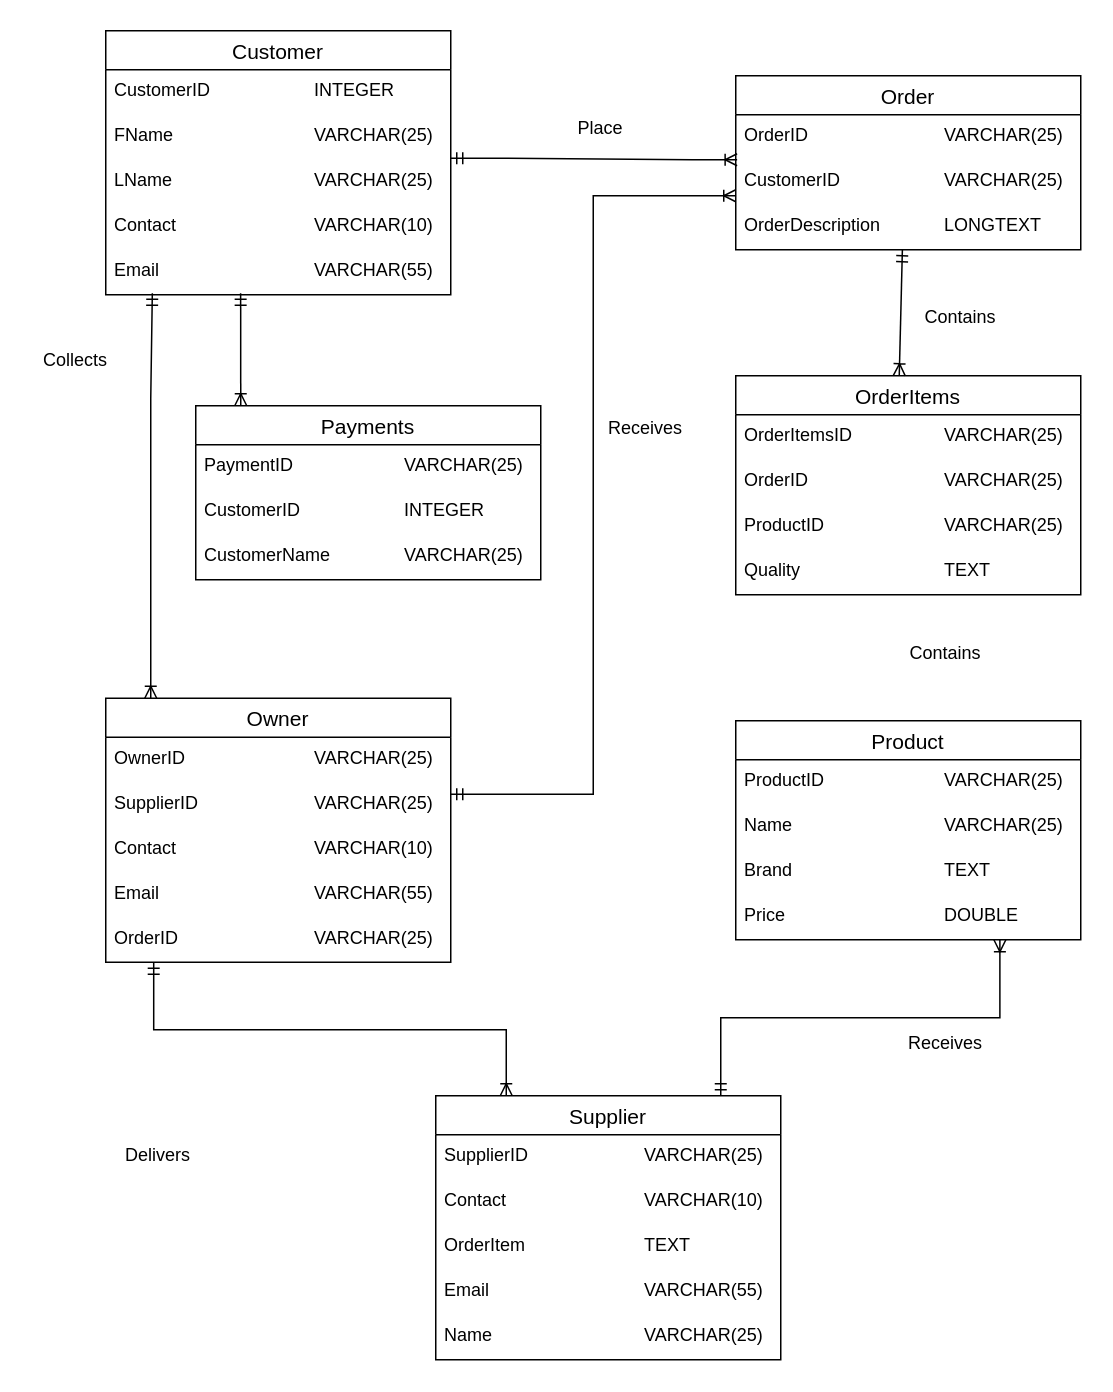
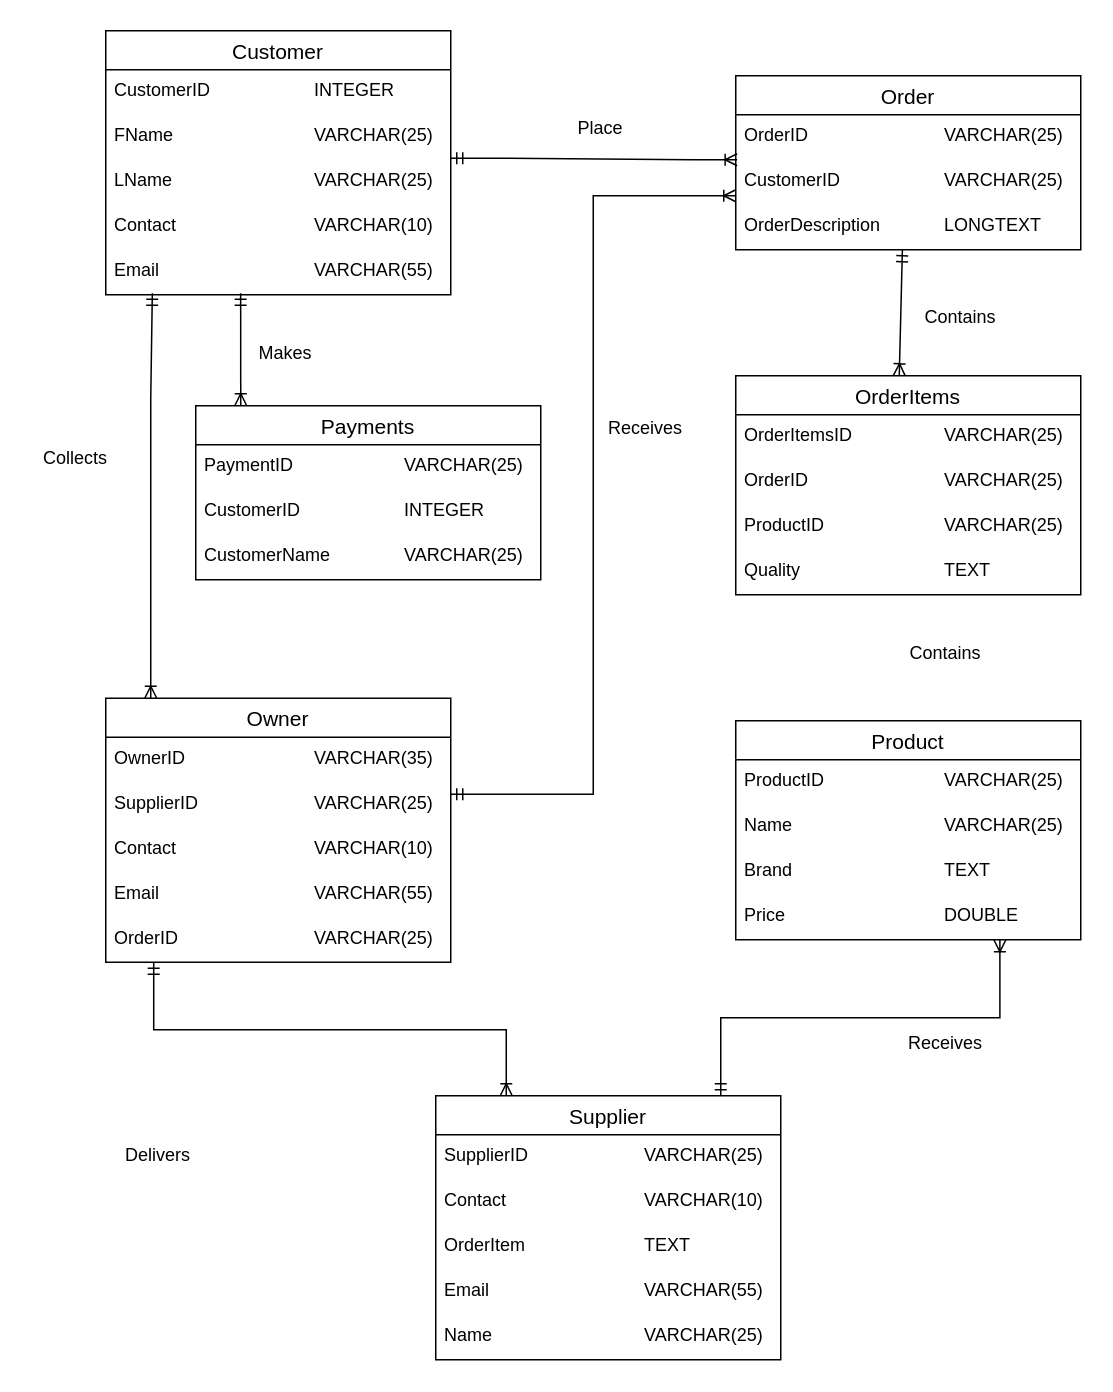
node "Makes": added
node "Collects": moved (76, 361) -> (76, 458)
node "OwnerID VARCHAR(25)": label "OwnerID VARCHAR(25)" -> "OwnerID VARCHAR(35)"
